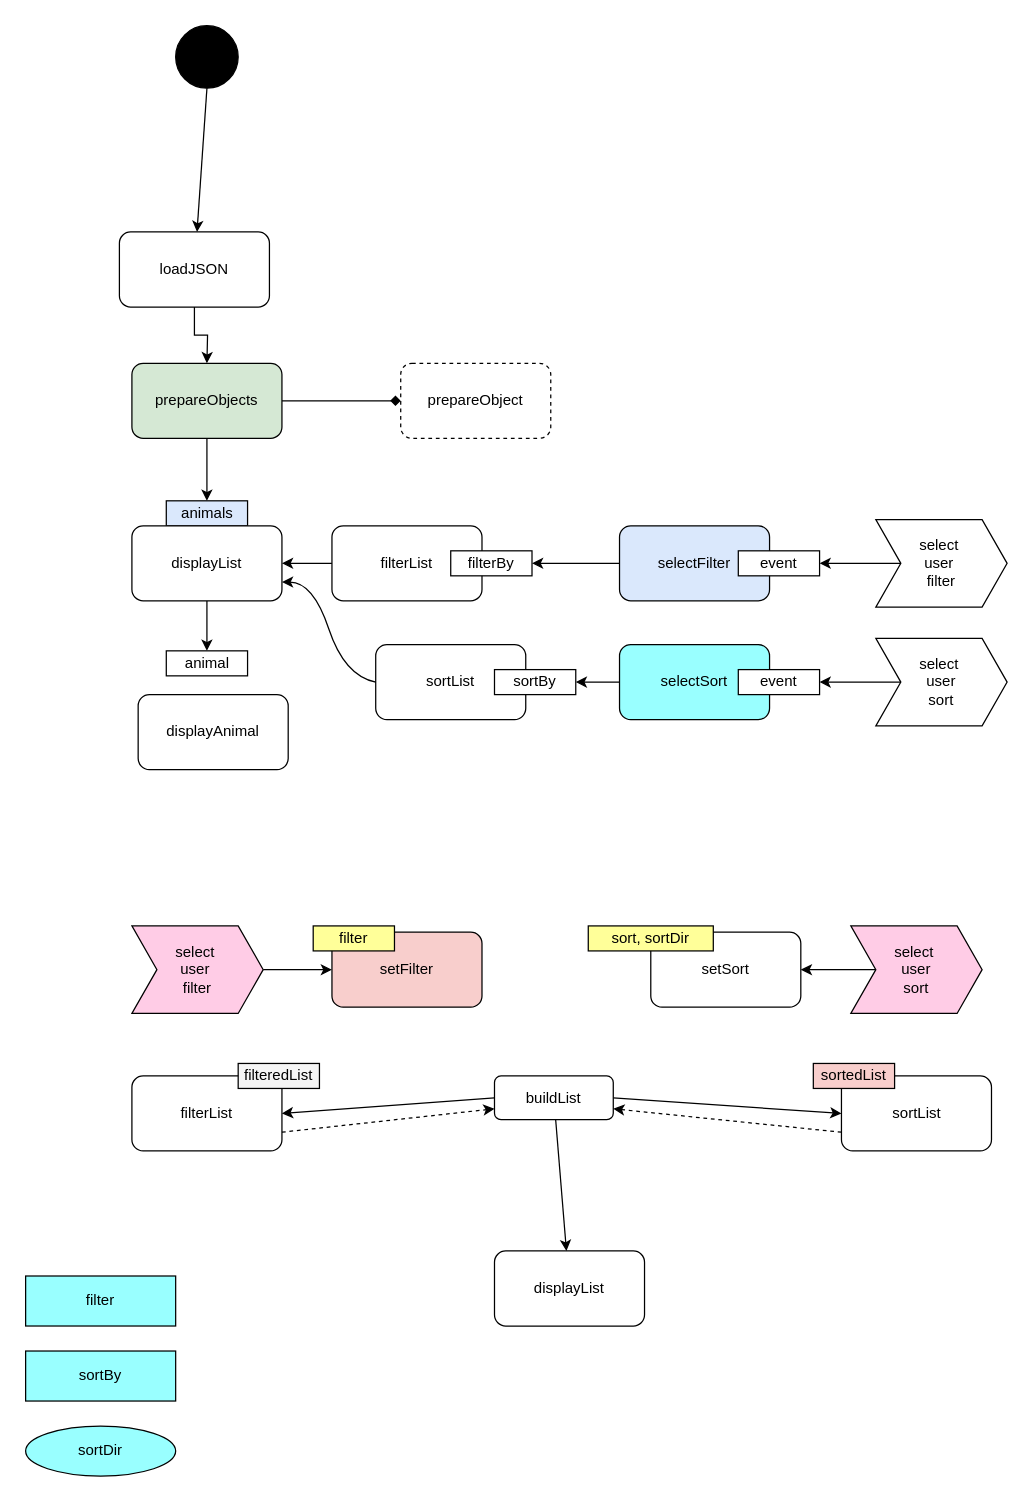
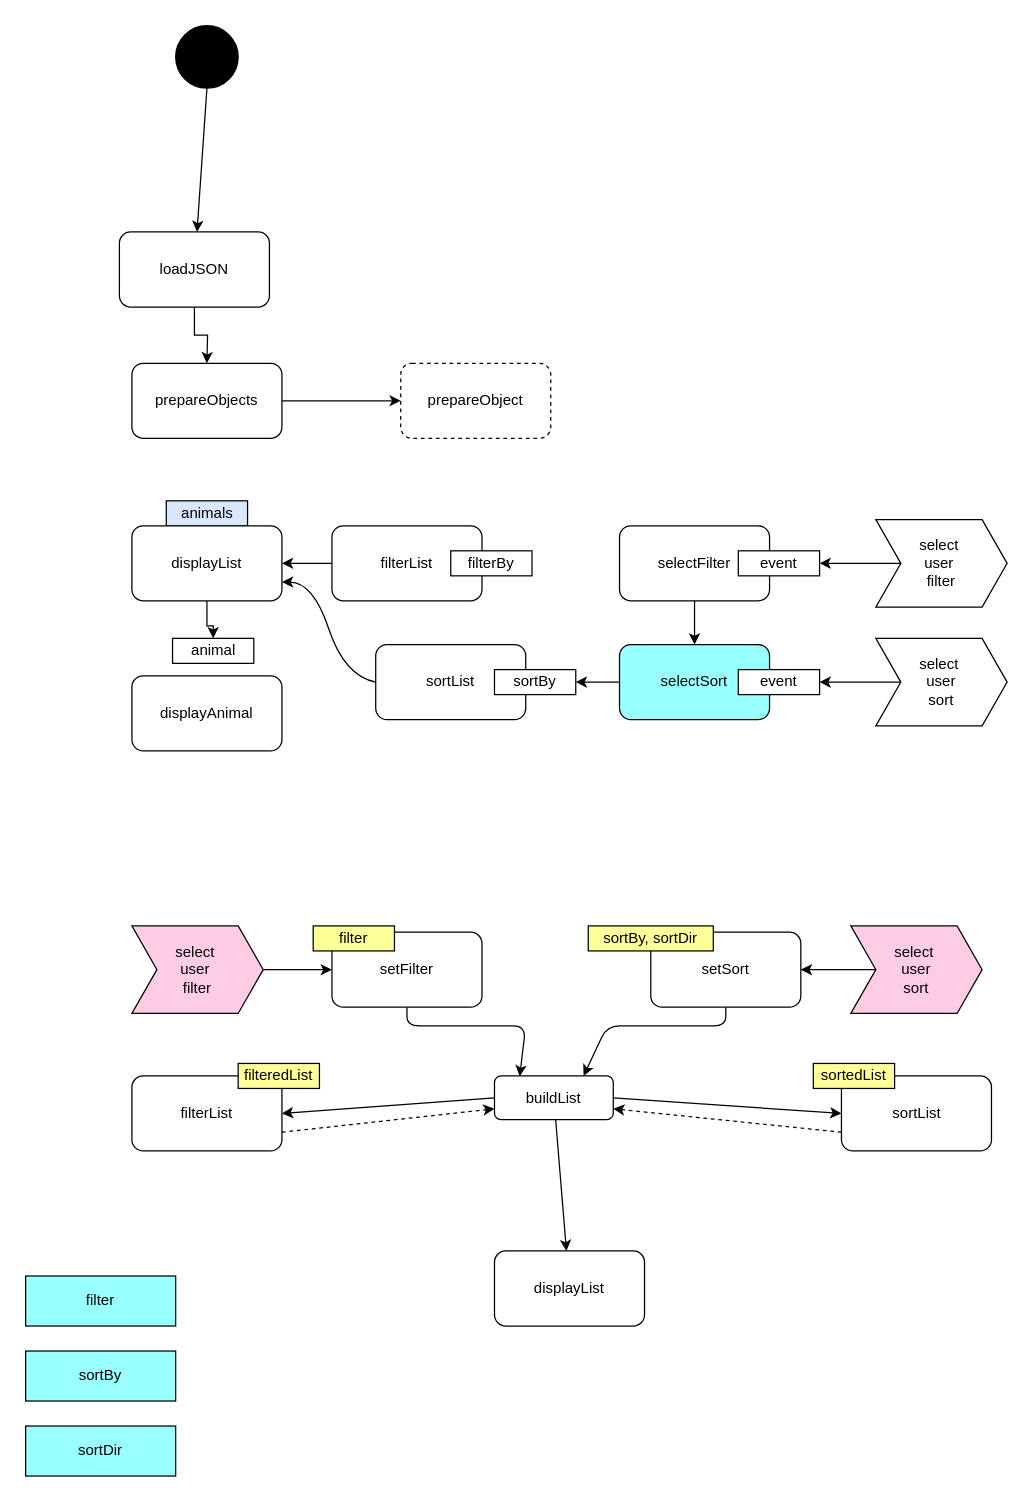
node "prepareObjects": fillcolor #d5e8d4 -> #ffffff
edge "prepareObjects" -> "prepareObject": arrowhead diamond -> classic
edge "prepareObjects" -> "animals": removed
edge "selectFilter" -> "filterBy": now "selectFilter" -> "selectSort"
node "selectFilter": fillcolor #dae8fc -> #ffffff
node "animal": moved (207, 663) -> (213, 651)
node "displayAnimal": moved (213, 732) -> (207, 713)
node "sort, sortDir": label "sort, sortDir" -> "sortBy, sortDir"
node "setFilter": fillcolor #f8cecc -> #ffffff
edge "setFilter" -> "buildList": added
edge "setSort" -> "buildList": added
node "filteredList": fillcolor #f5f5f5 -> #ffff99
node "sortedList": fillcolor #f8cecc -> #ffff99
node "sortDir": shape ellipse -> rectangle
